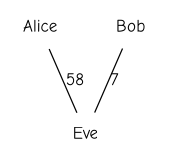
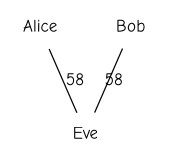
edge "Bob" -- "Eve": label "7" -> "58"
